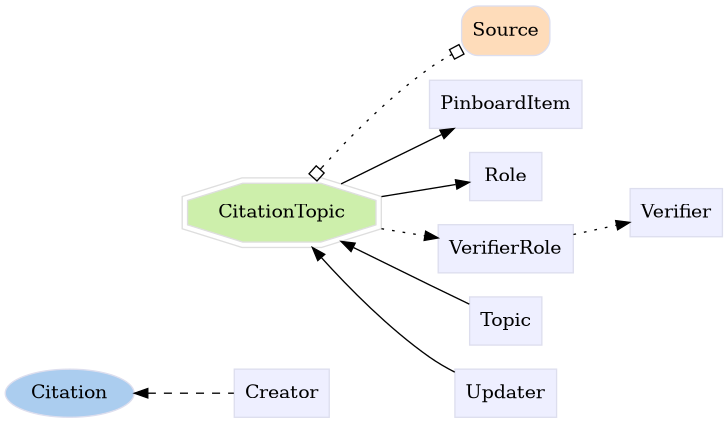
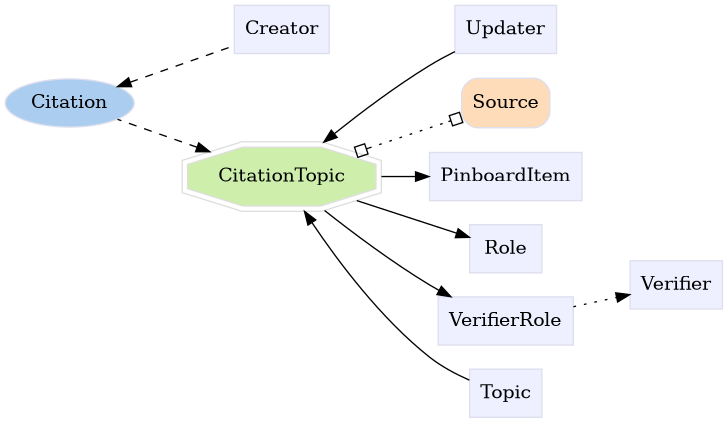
edge "Citation" -> "CitationTopic": added
edge "CitationTopic" -> "VerifierRole": style dotted -> solid
